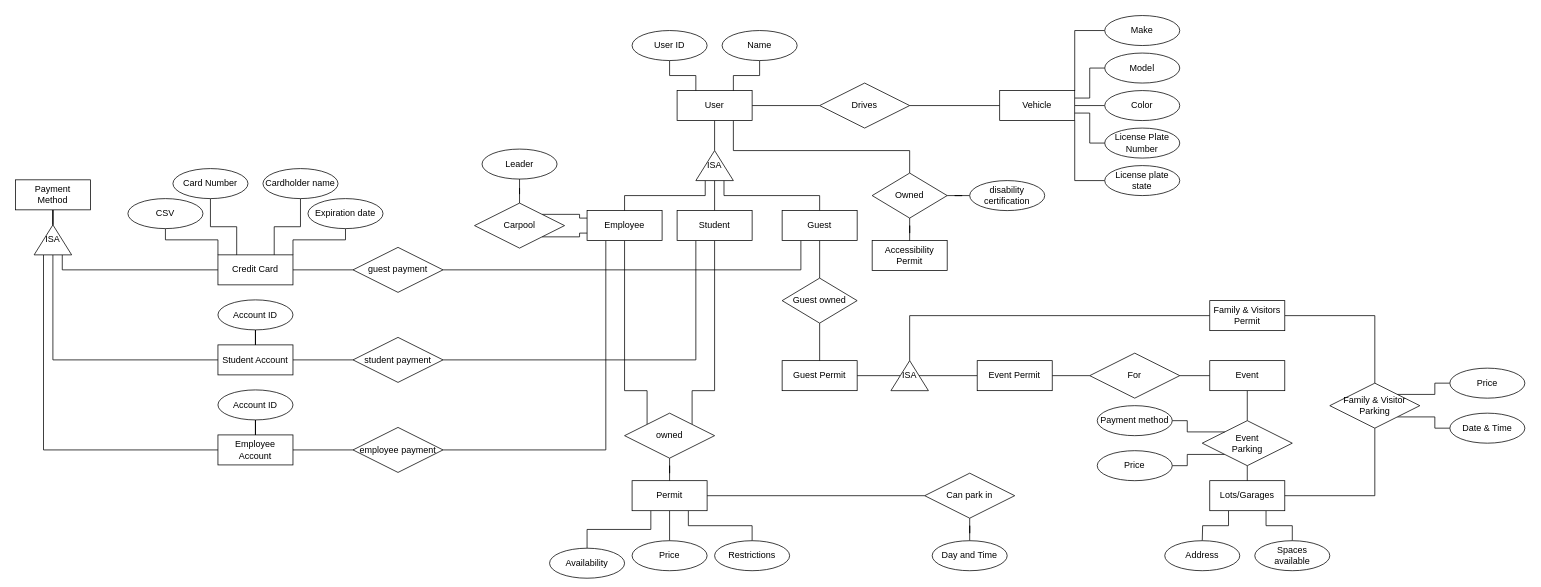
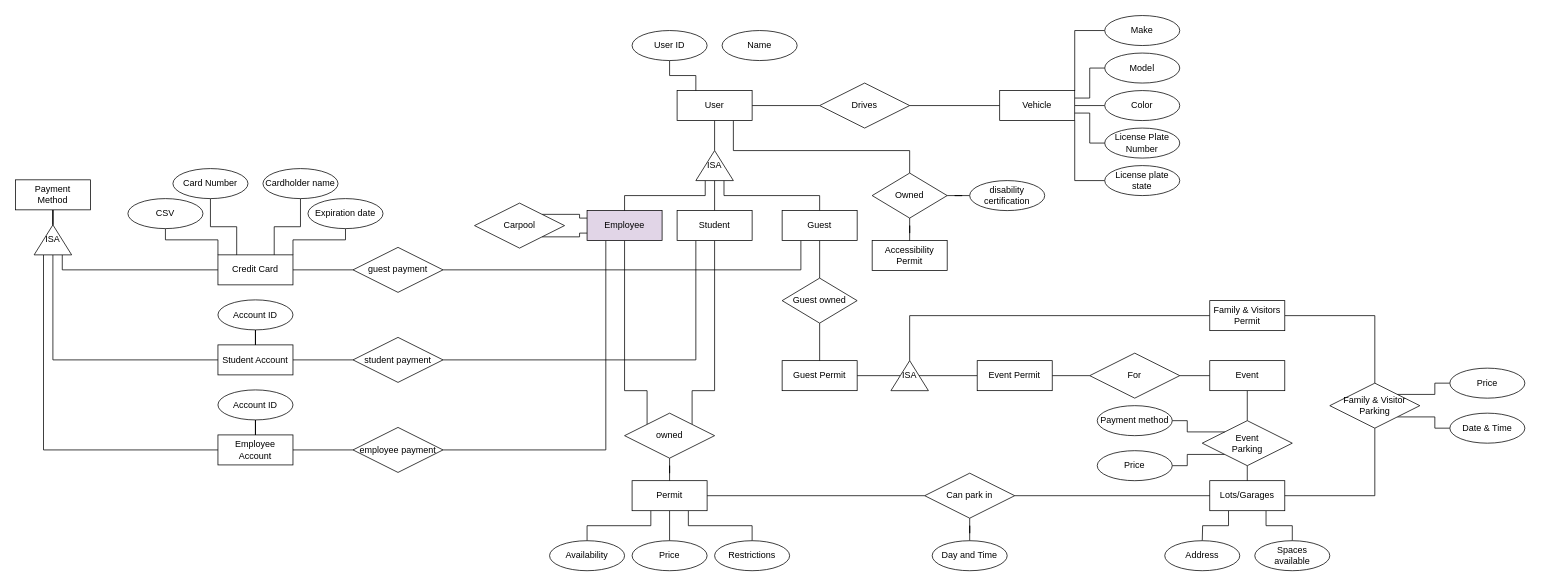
edge "Name" -- "User": removed
node "Leader": removed
edge "Leader" -- "Carpool": removed
node "Employee": fillcolor #ffffff -> #e1d5e7
edge "Can park in" -- "Lots/Garages": added
node "Availability": moved (587, 563) -> (587, 555)
